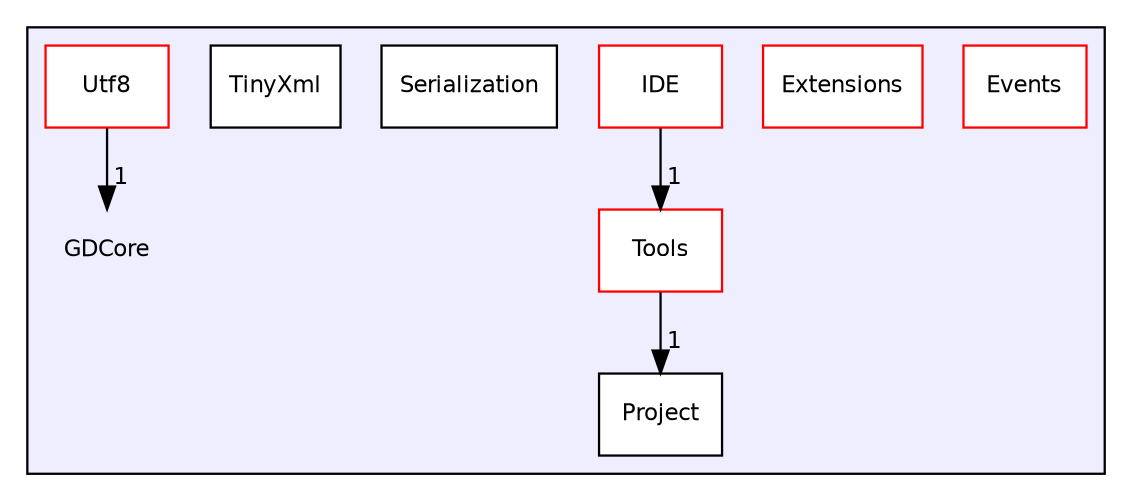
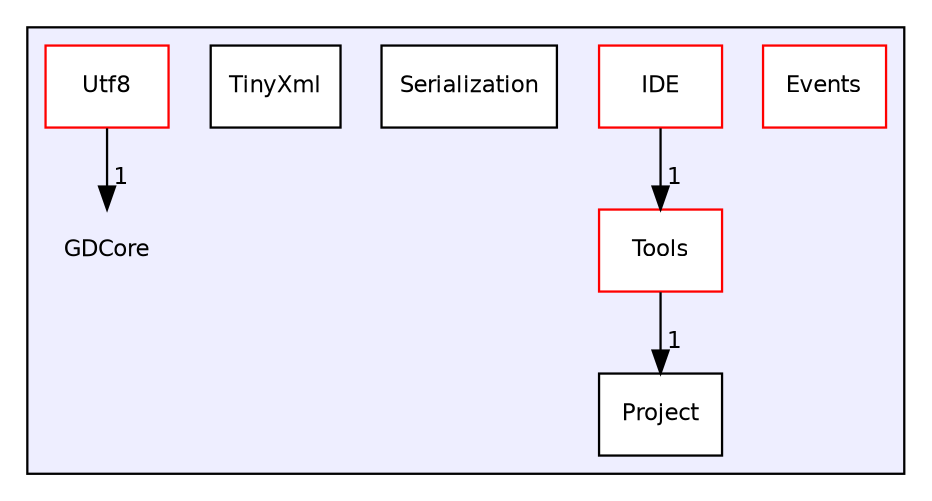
node "Extensions": removed
